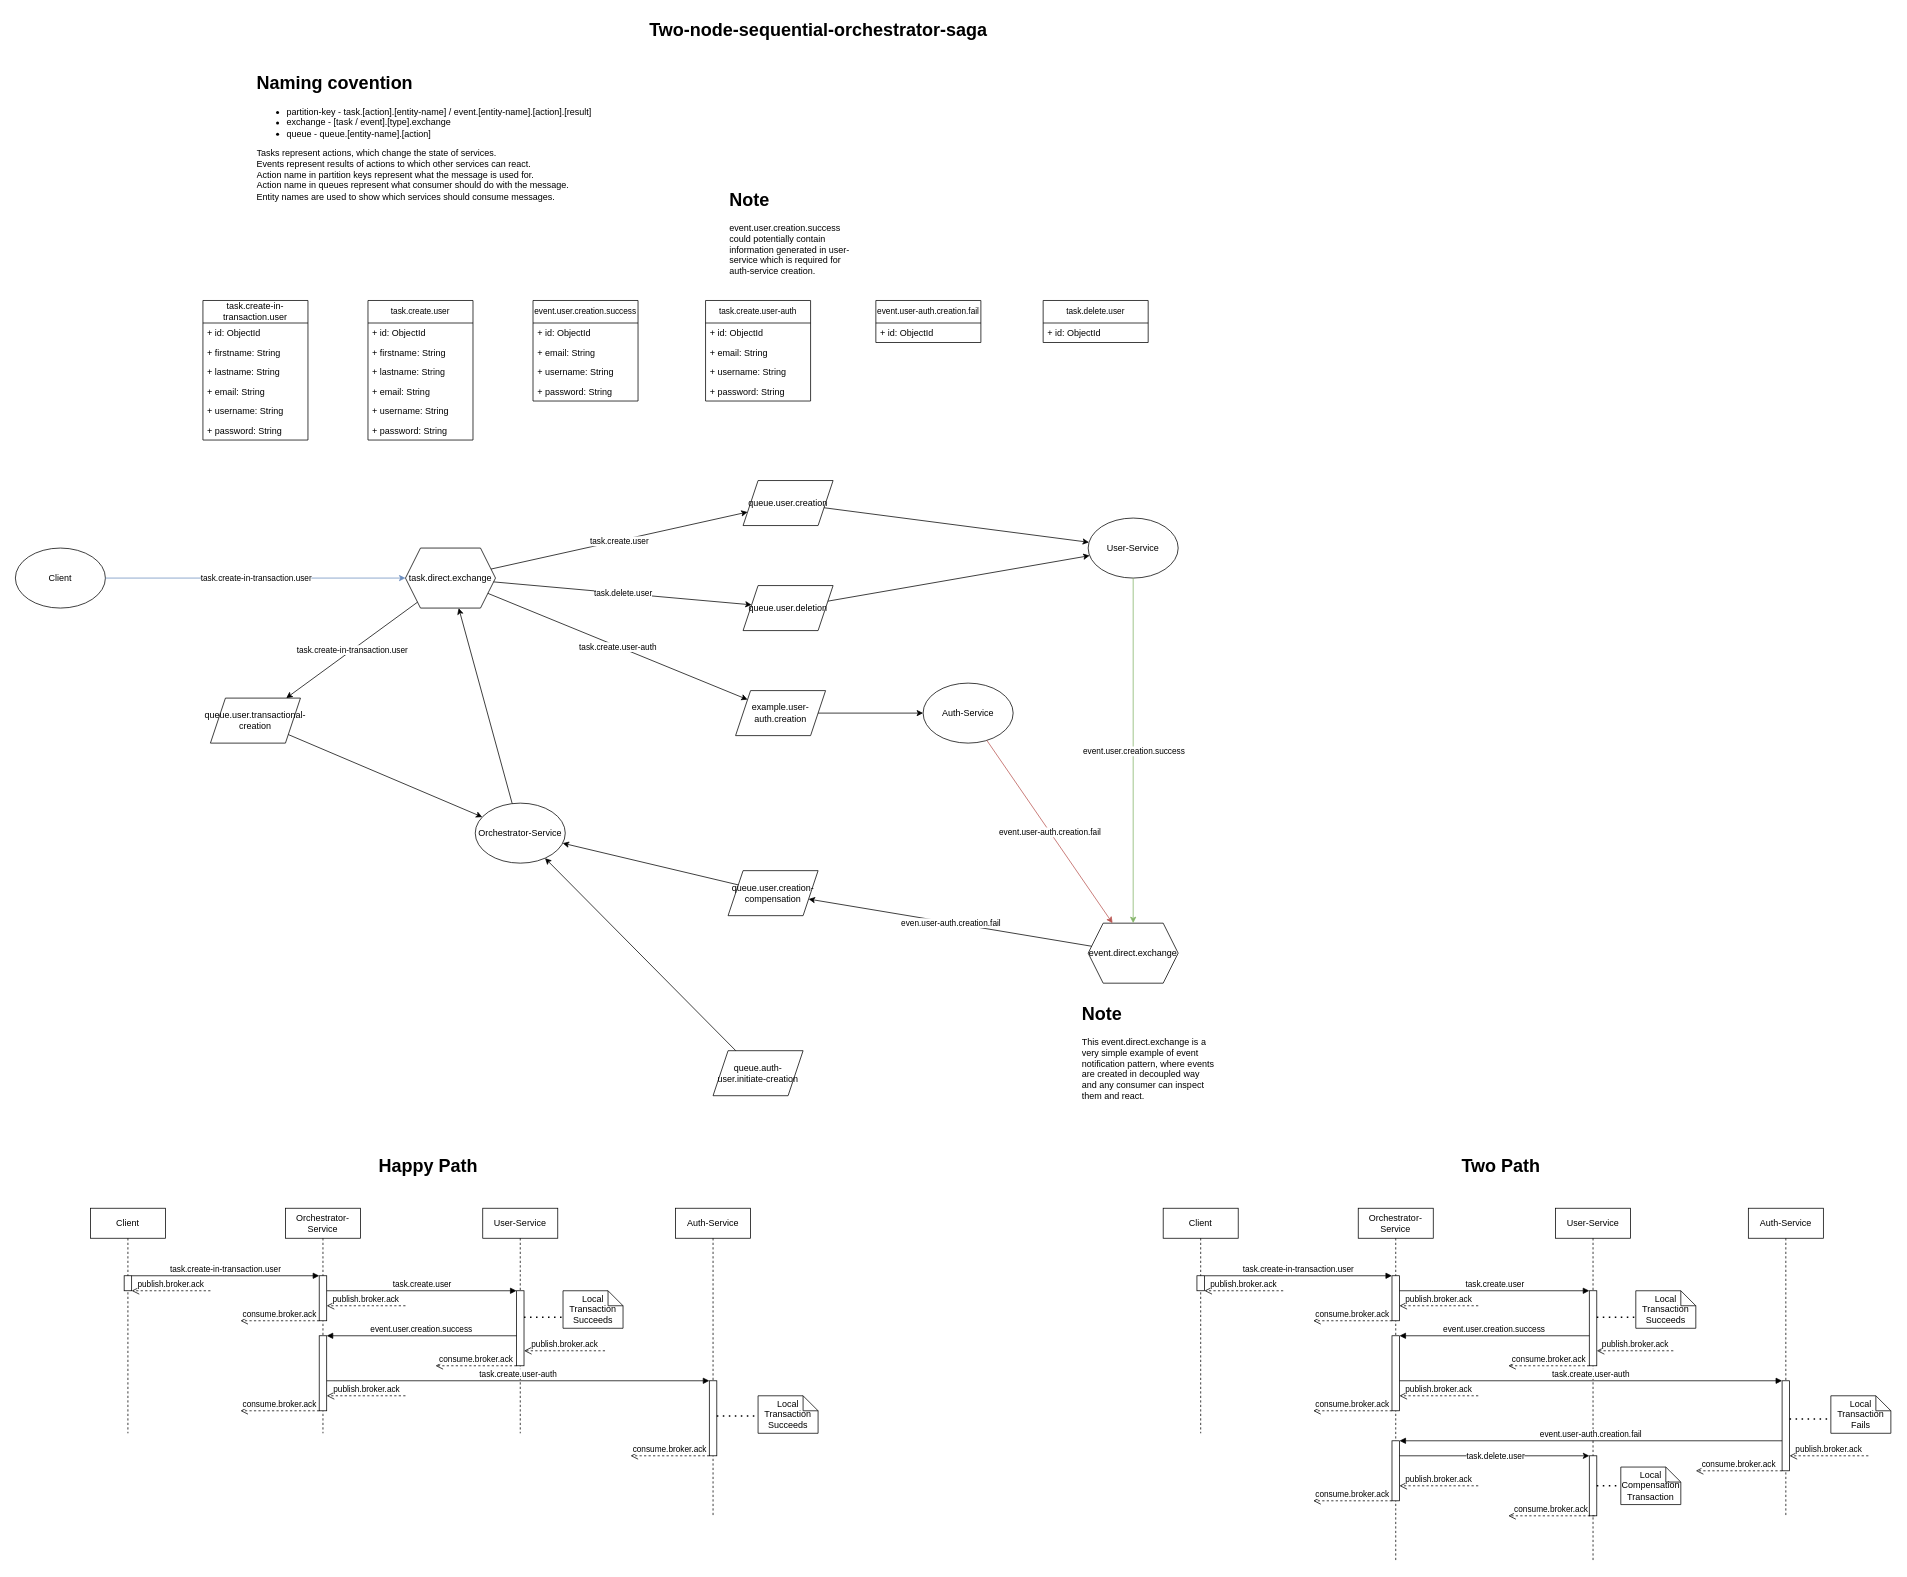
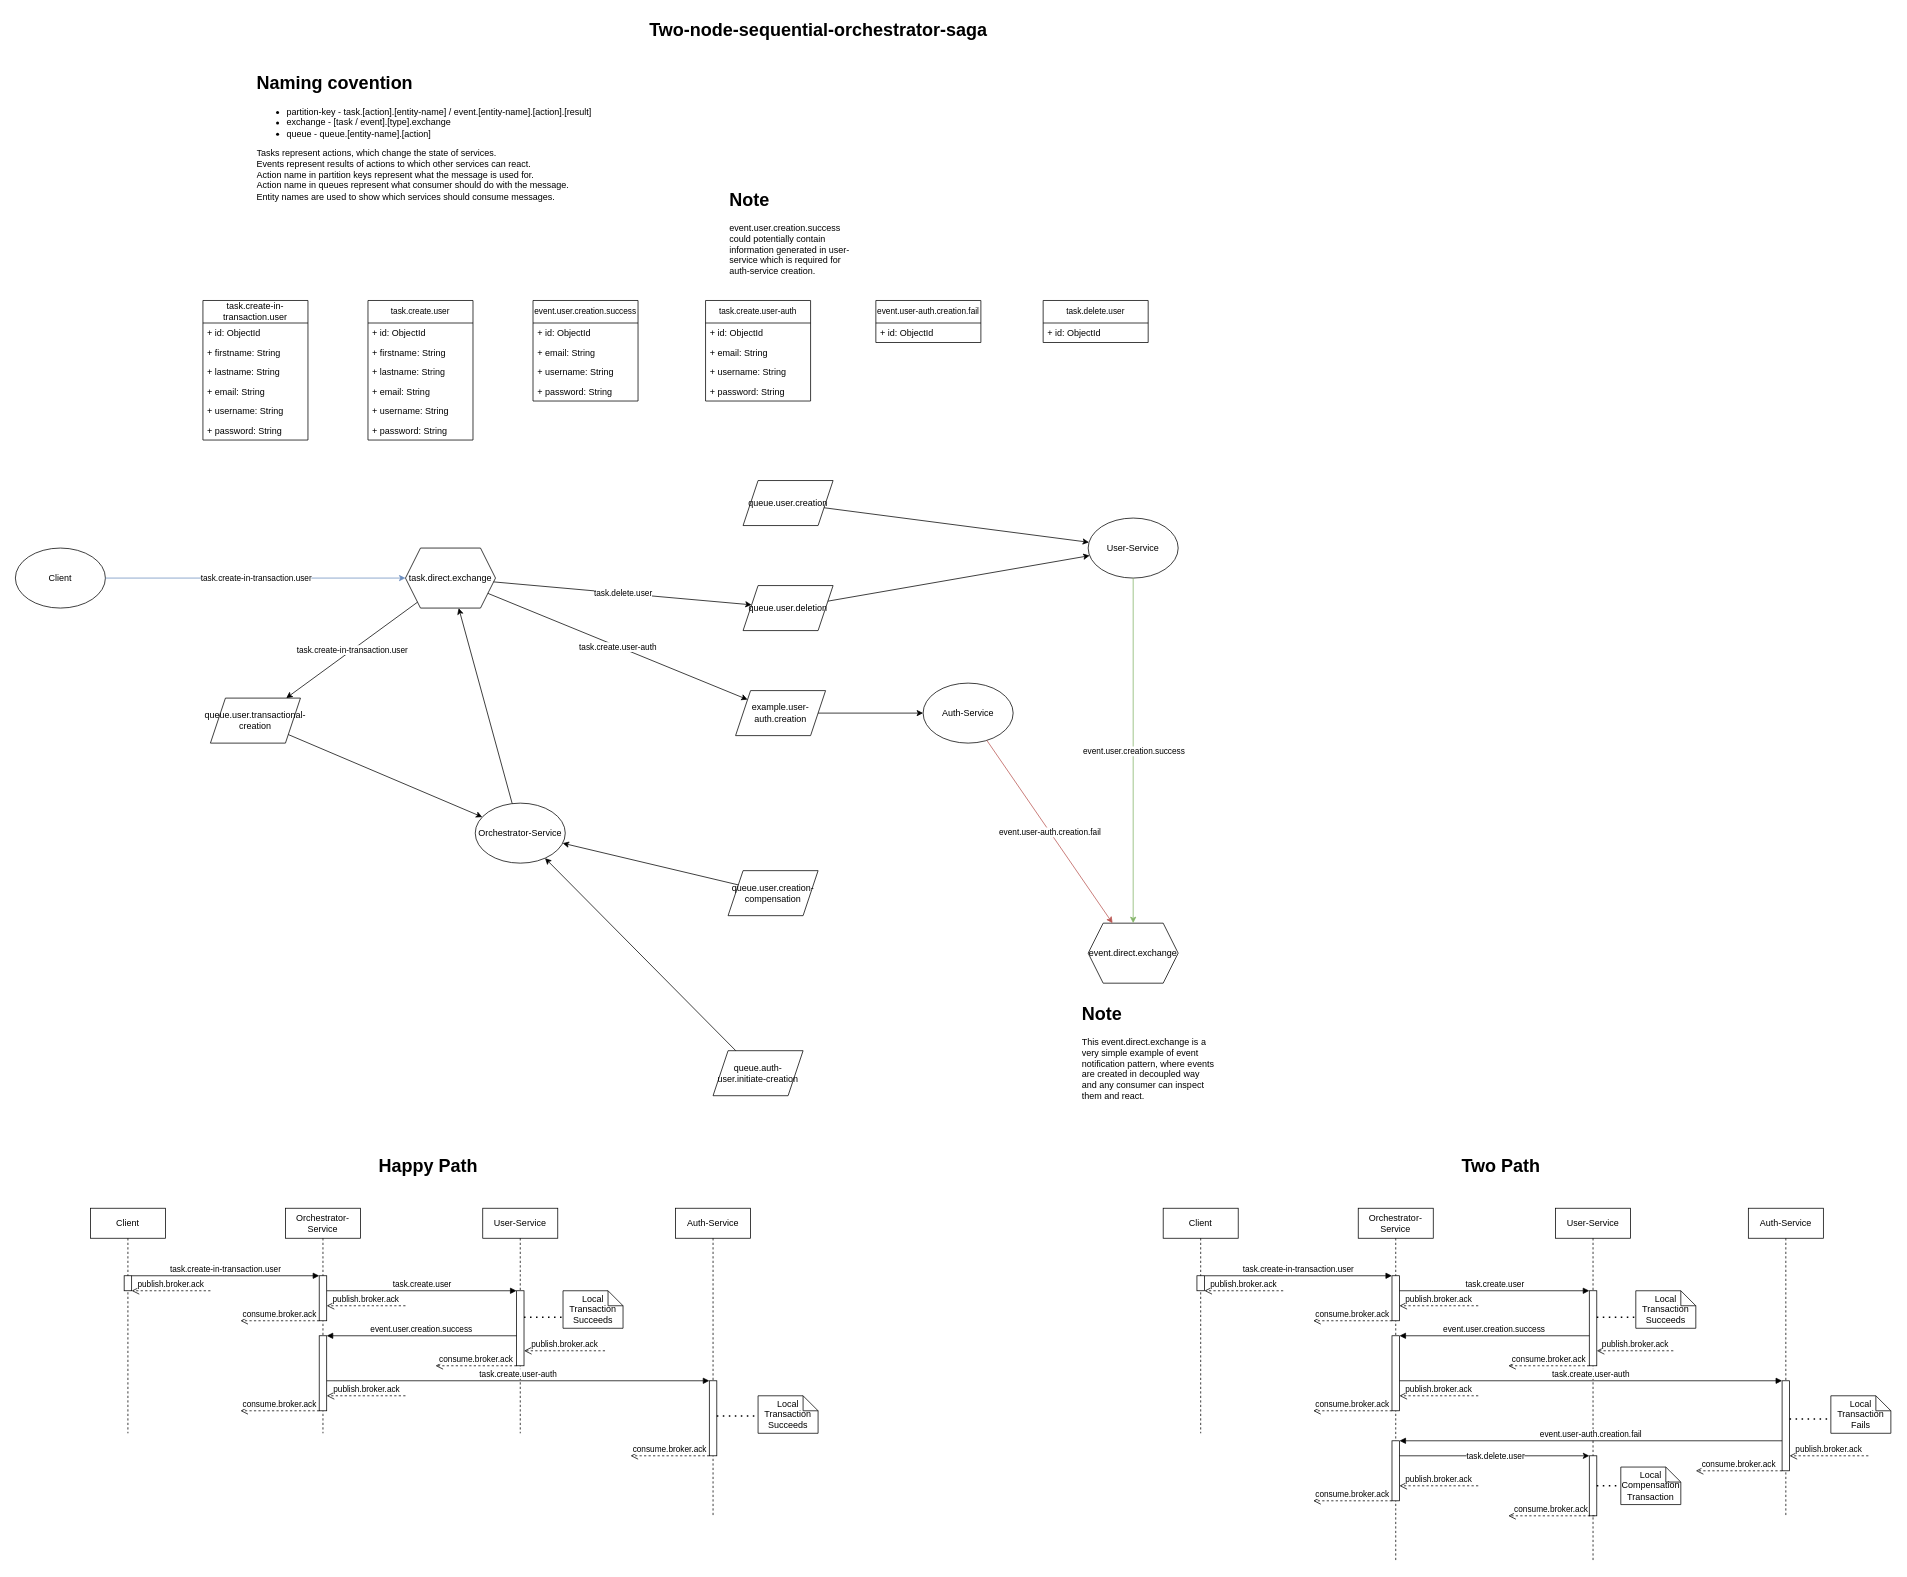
edge "task.direct.exchange" -> "queue.user.creation": removed, label "task.create.user"
edge "event.direct.exchange" -> "queue.user.creation-compensation": removed, label "even.user-auth.creation.fail"
